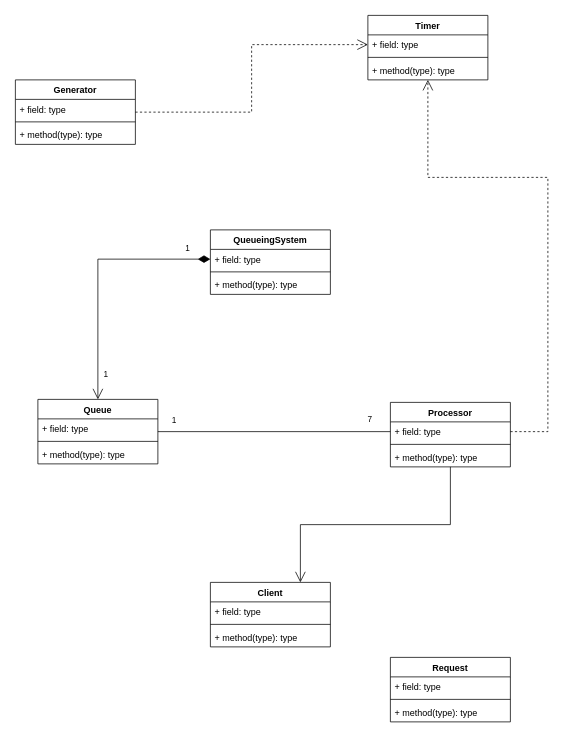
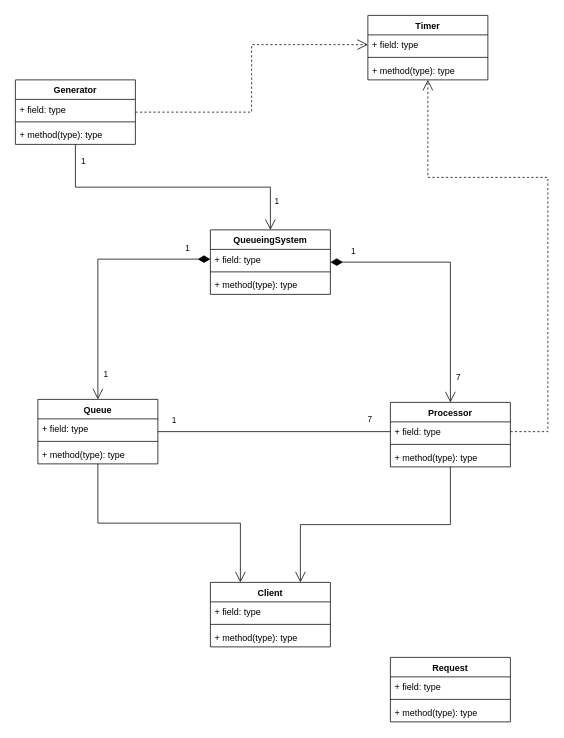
edge "Generator" -> "QueueingSystem": added, labels "1", "1"
edge "QueueingSystem" -- "Processor": added, labels "1", "7"
edge "Queue" -> "Client": added
